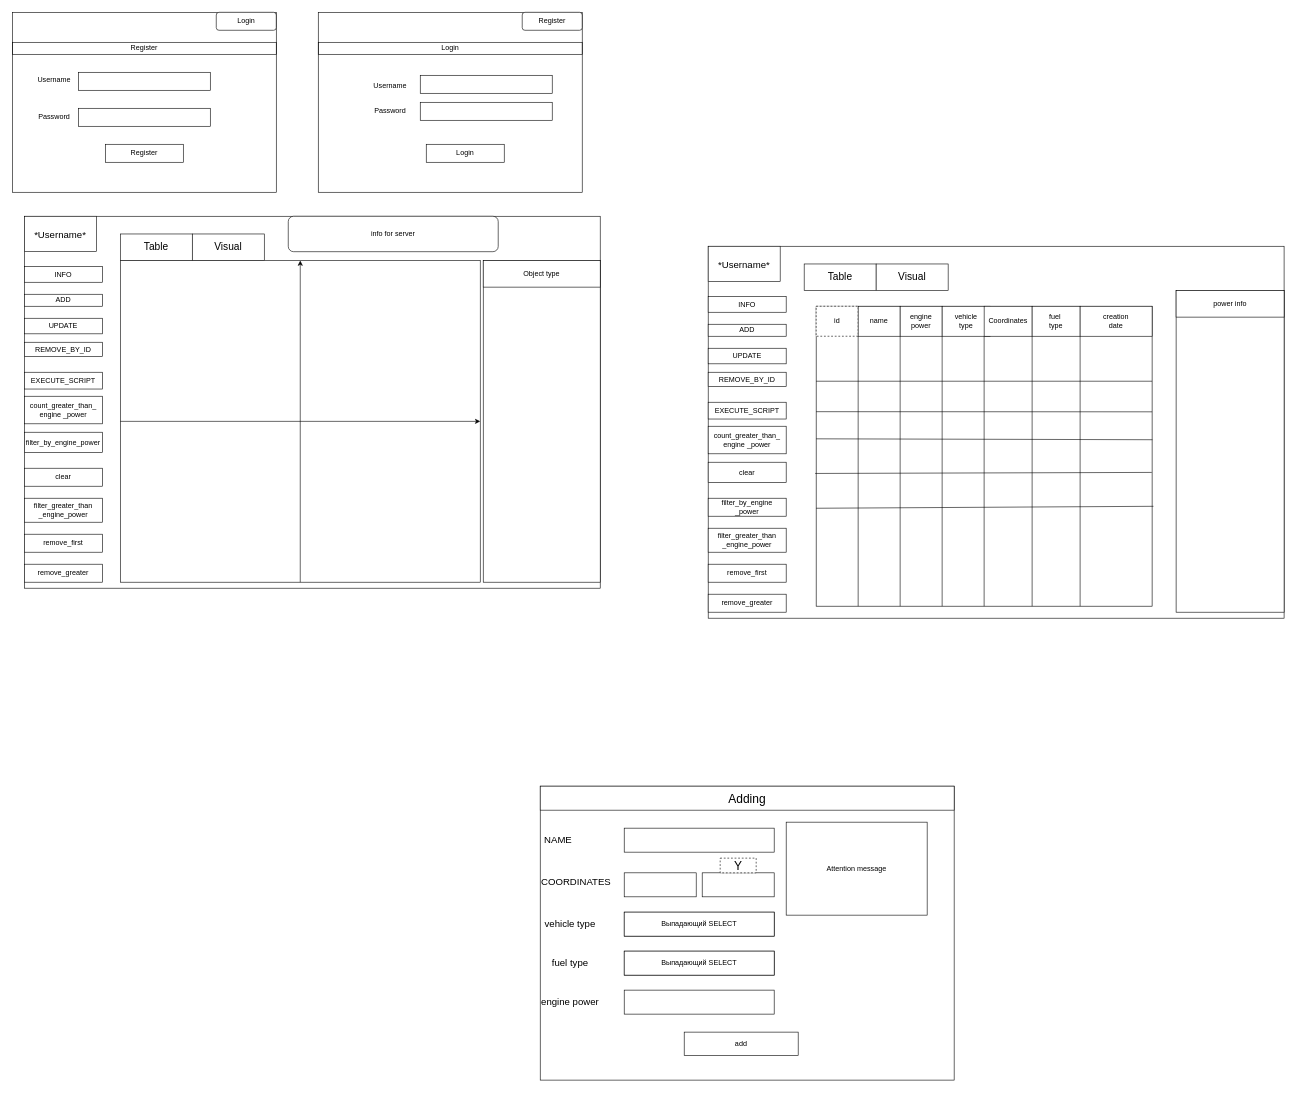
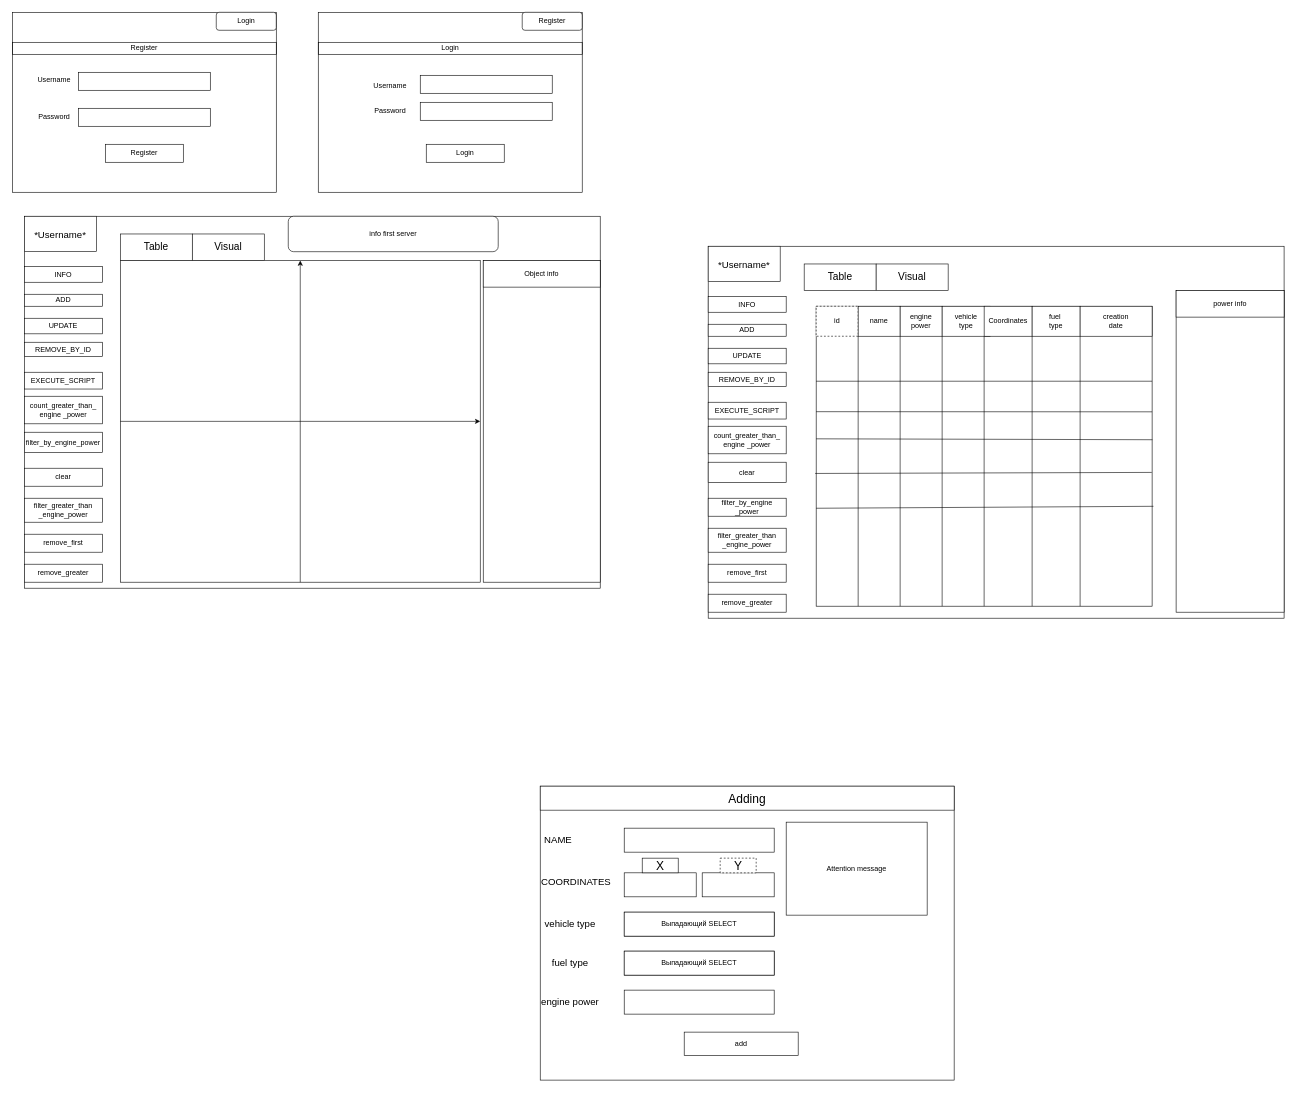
node "info for server": label "info for server" -> "info first server"
node "Object type": label "Object type" -> "Object info"
node "X": added
